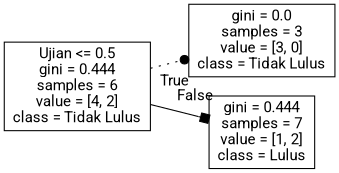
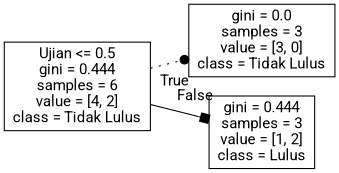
node "gini = 0.444 samples = 7 value = [1, 2] class = Lulus": label "gini = 0.444 samples = 7 value = [1, 2] class = Lulus" -> "gini = 0.444 samples = 3 value = [1, 2] class = Lulus"
